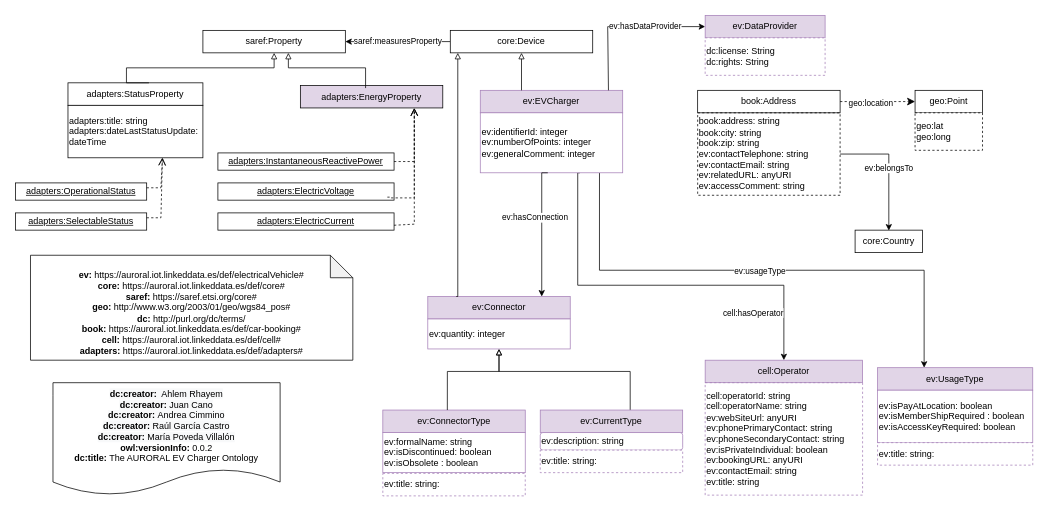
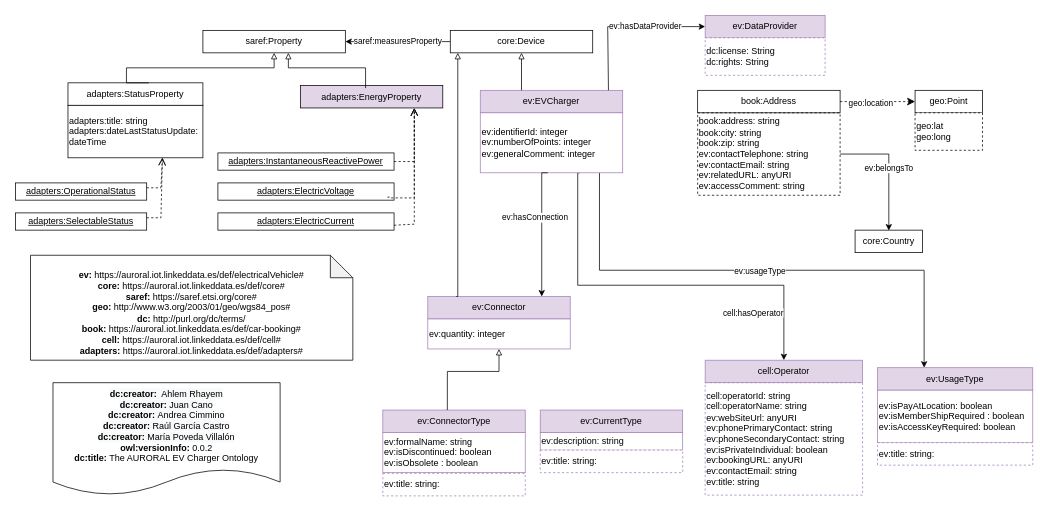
edge "ev:CurrentType" -> "ev:quantity: integer": removed
node "ev:description: string": shape rounded rectangle -> rectangle
